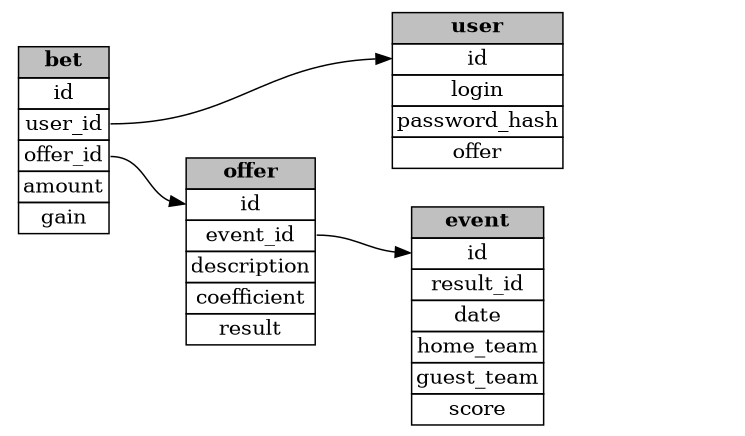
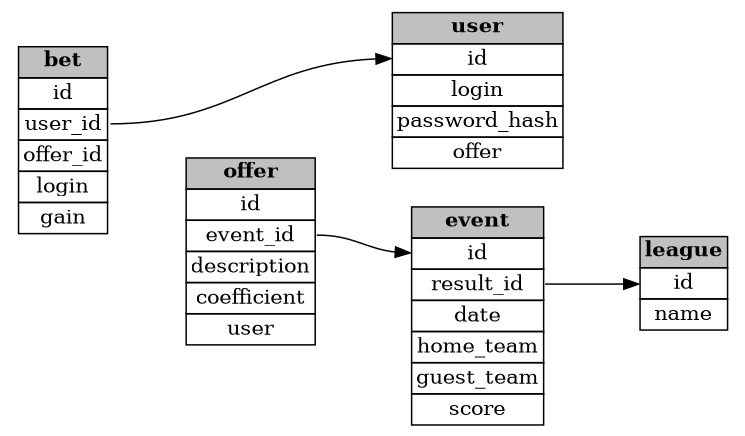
edge "bet" -> "offer": removed
node "bet": text "amount" -> "login"
node "league": added
node "offer": text "result" -> "user"
